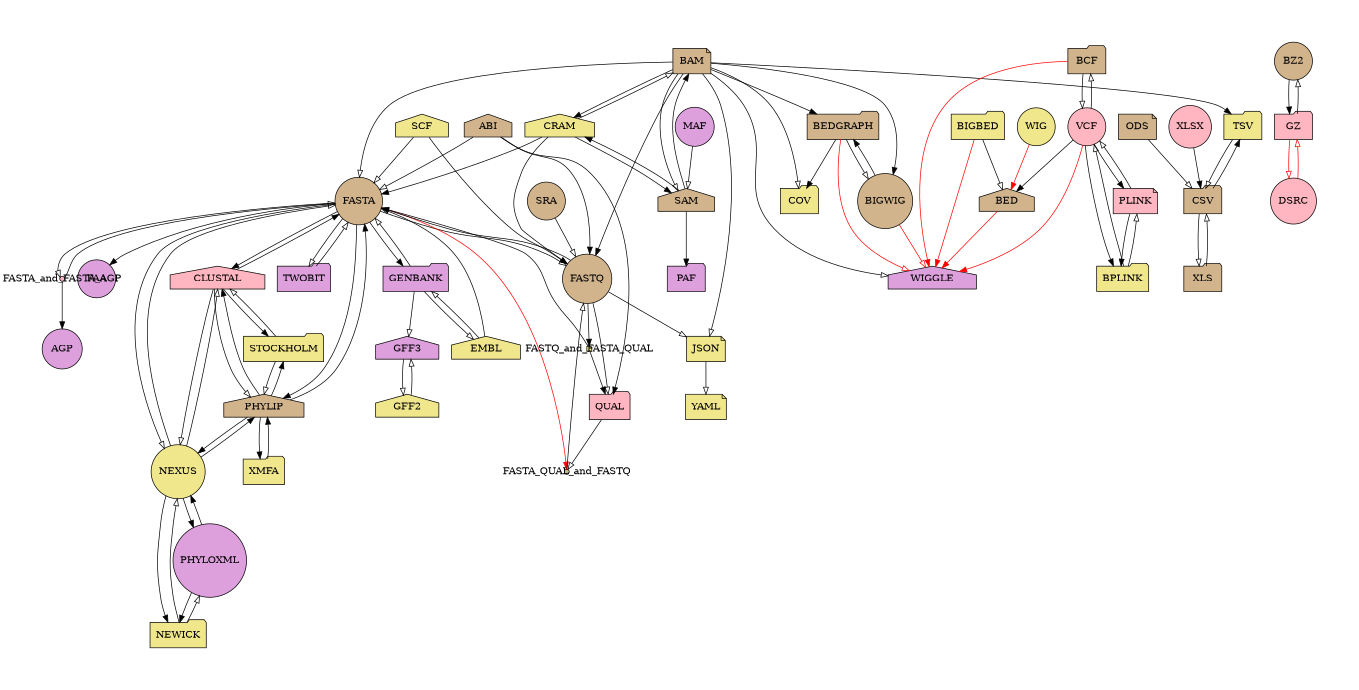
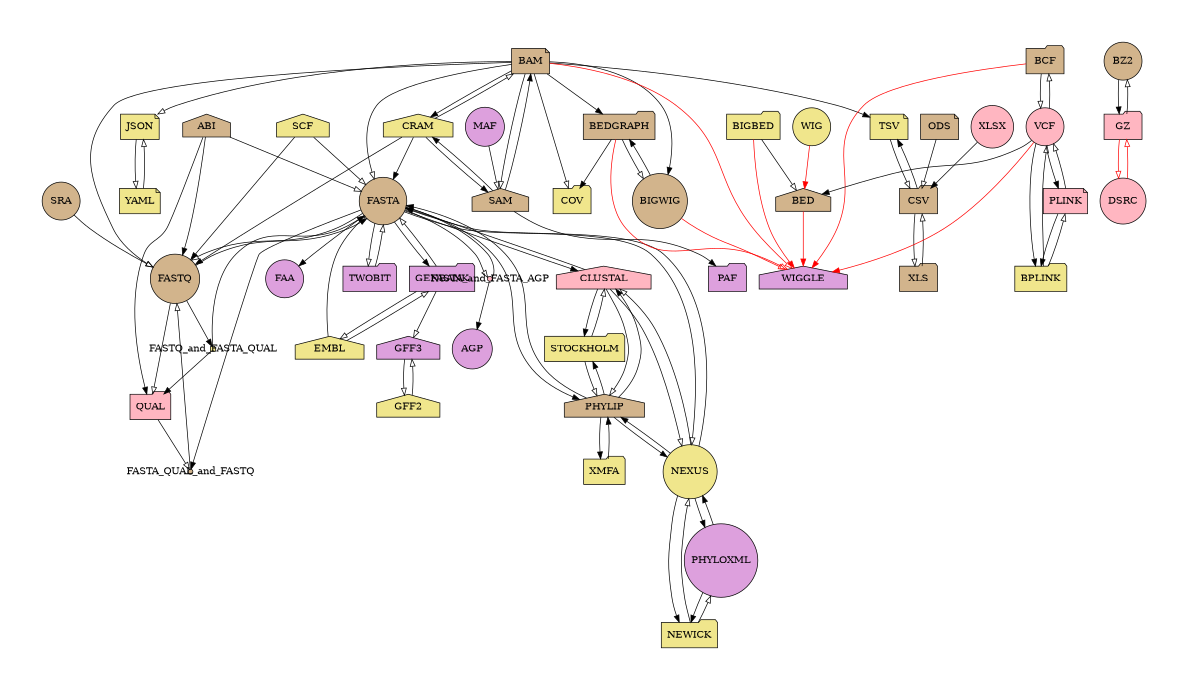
node "TSV": shape folder -> note
edge "BAM" -> "FASTQ": arrowhead normal -> onormal
edge "BAM" -> "WIGGLE": color black -> red
edge "FASTA" -> "FASTA_QUAL_and_FASTQ": color red -> black
edge "FASTQ" -> "JSON": now "YAML" -> "JSON"
